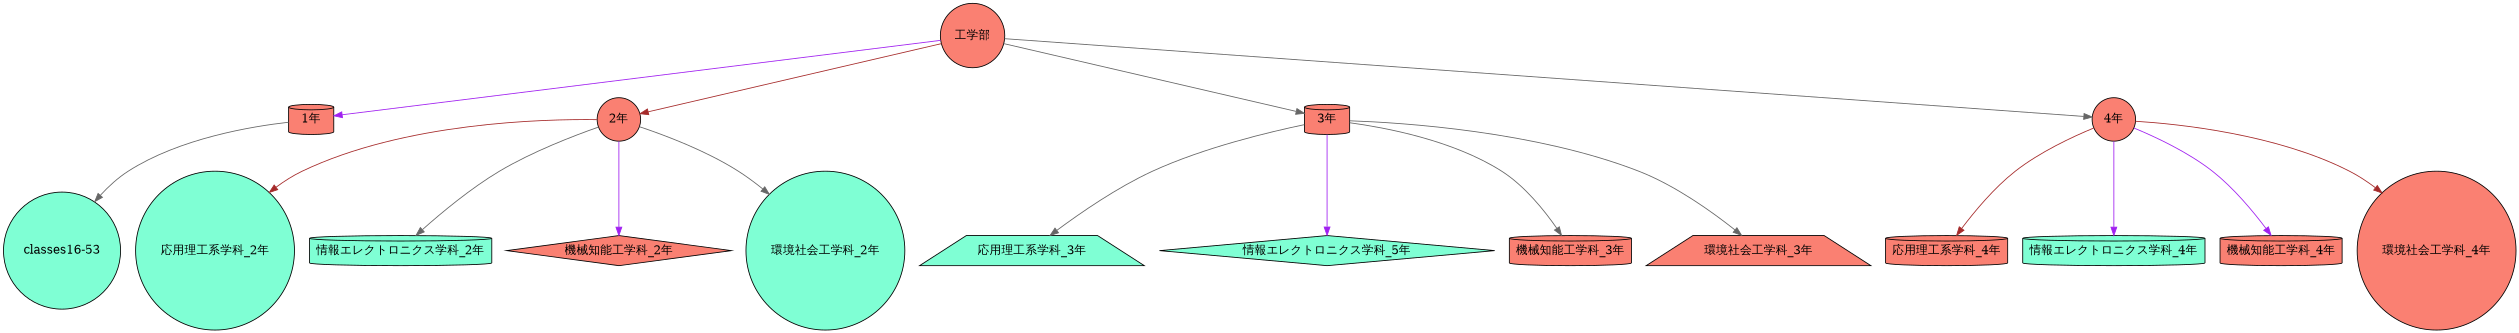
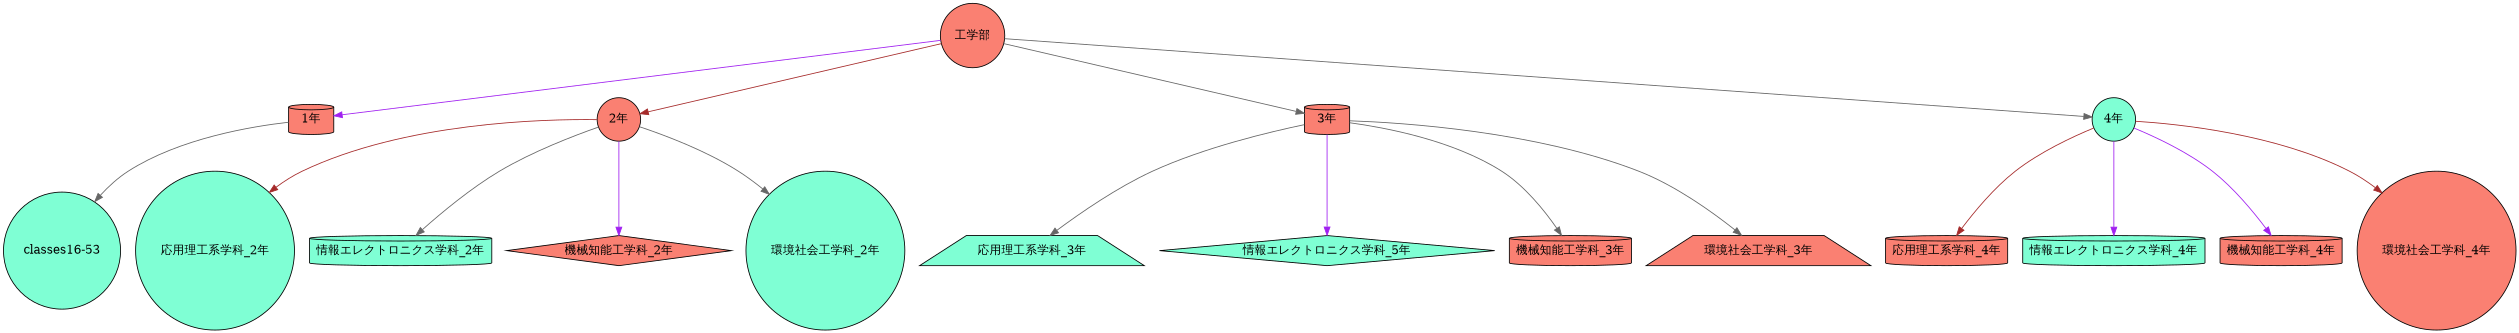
node "4年": fillcolor salmon -> aquamarine
